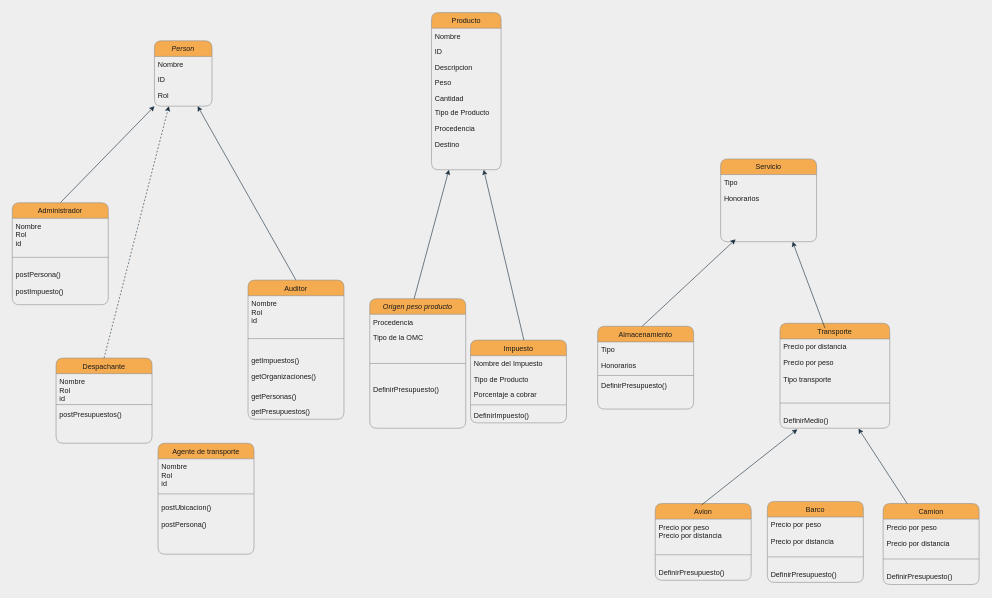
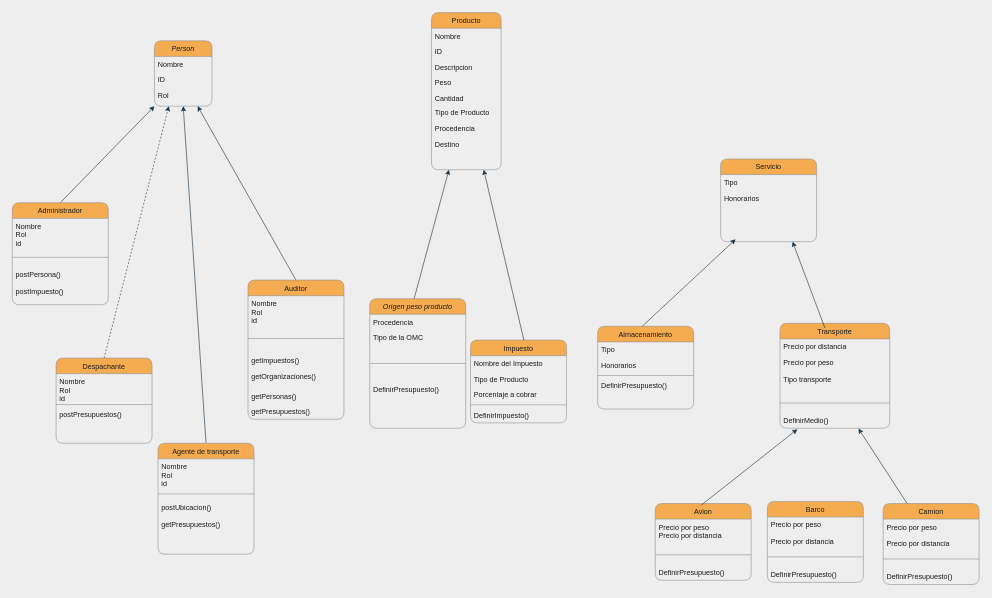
edge "Agente de transporte" -> "Person": added
node "postUbicacion() postPersona()": label "postUbicacion() postPersona()" -> "postUbicacion() getPresupuestos()"
